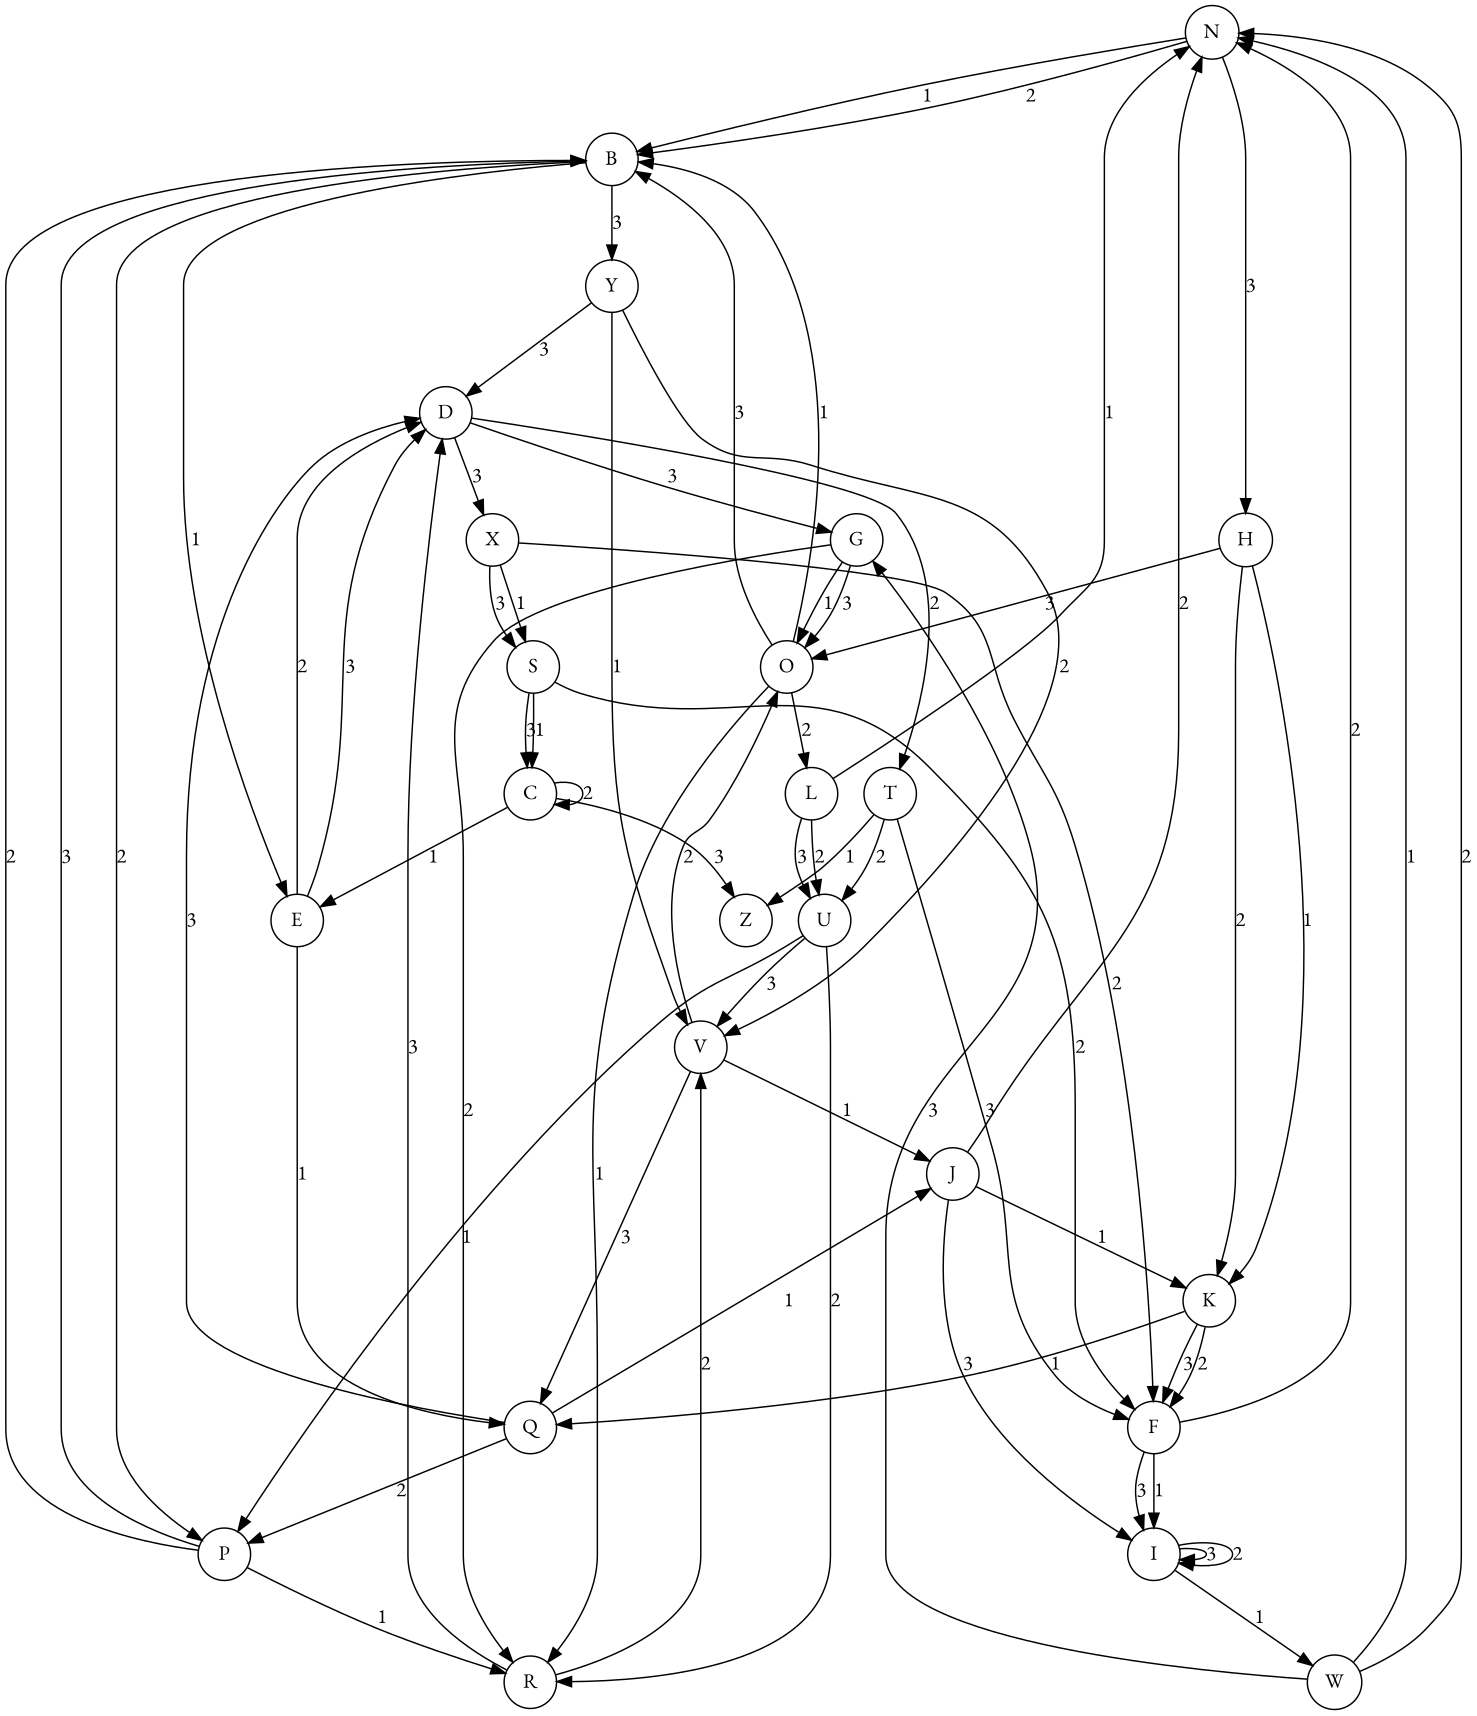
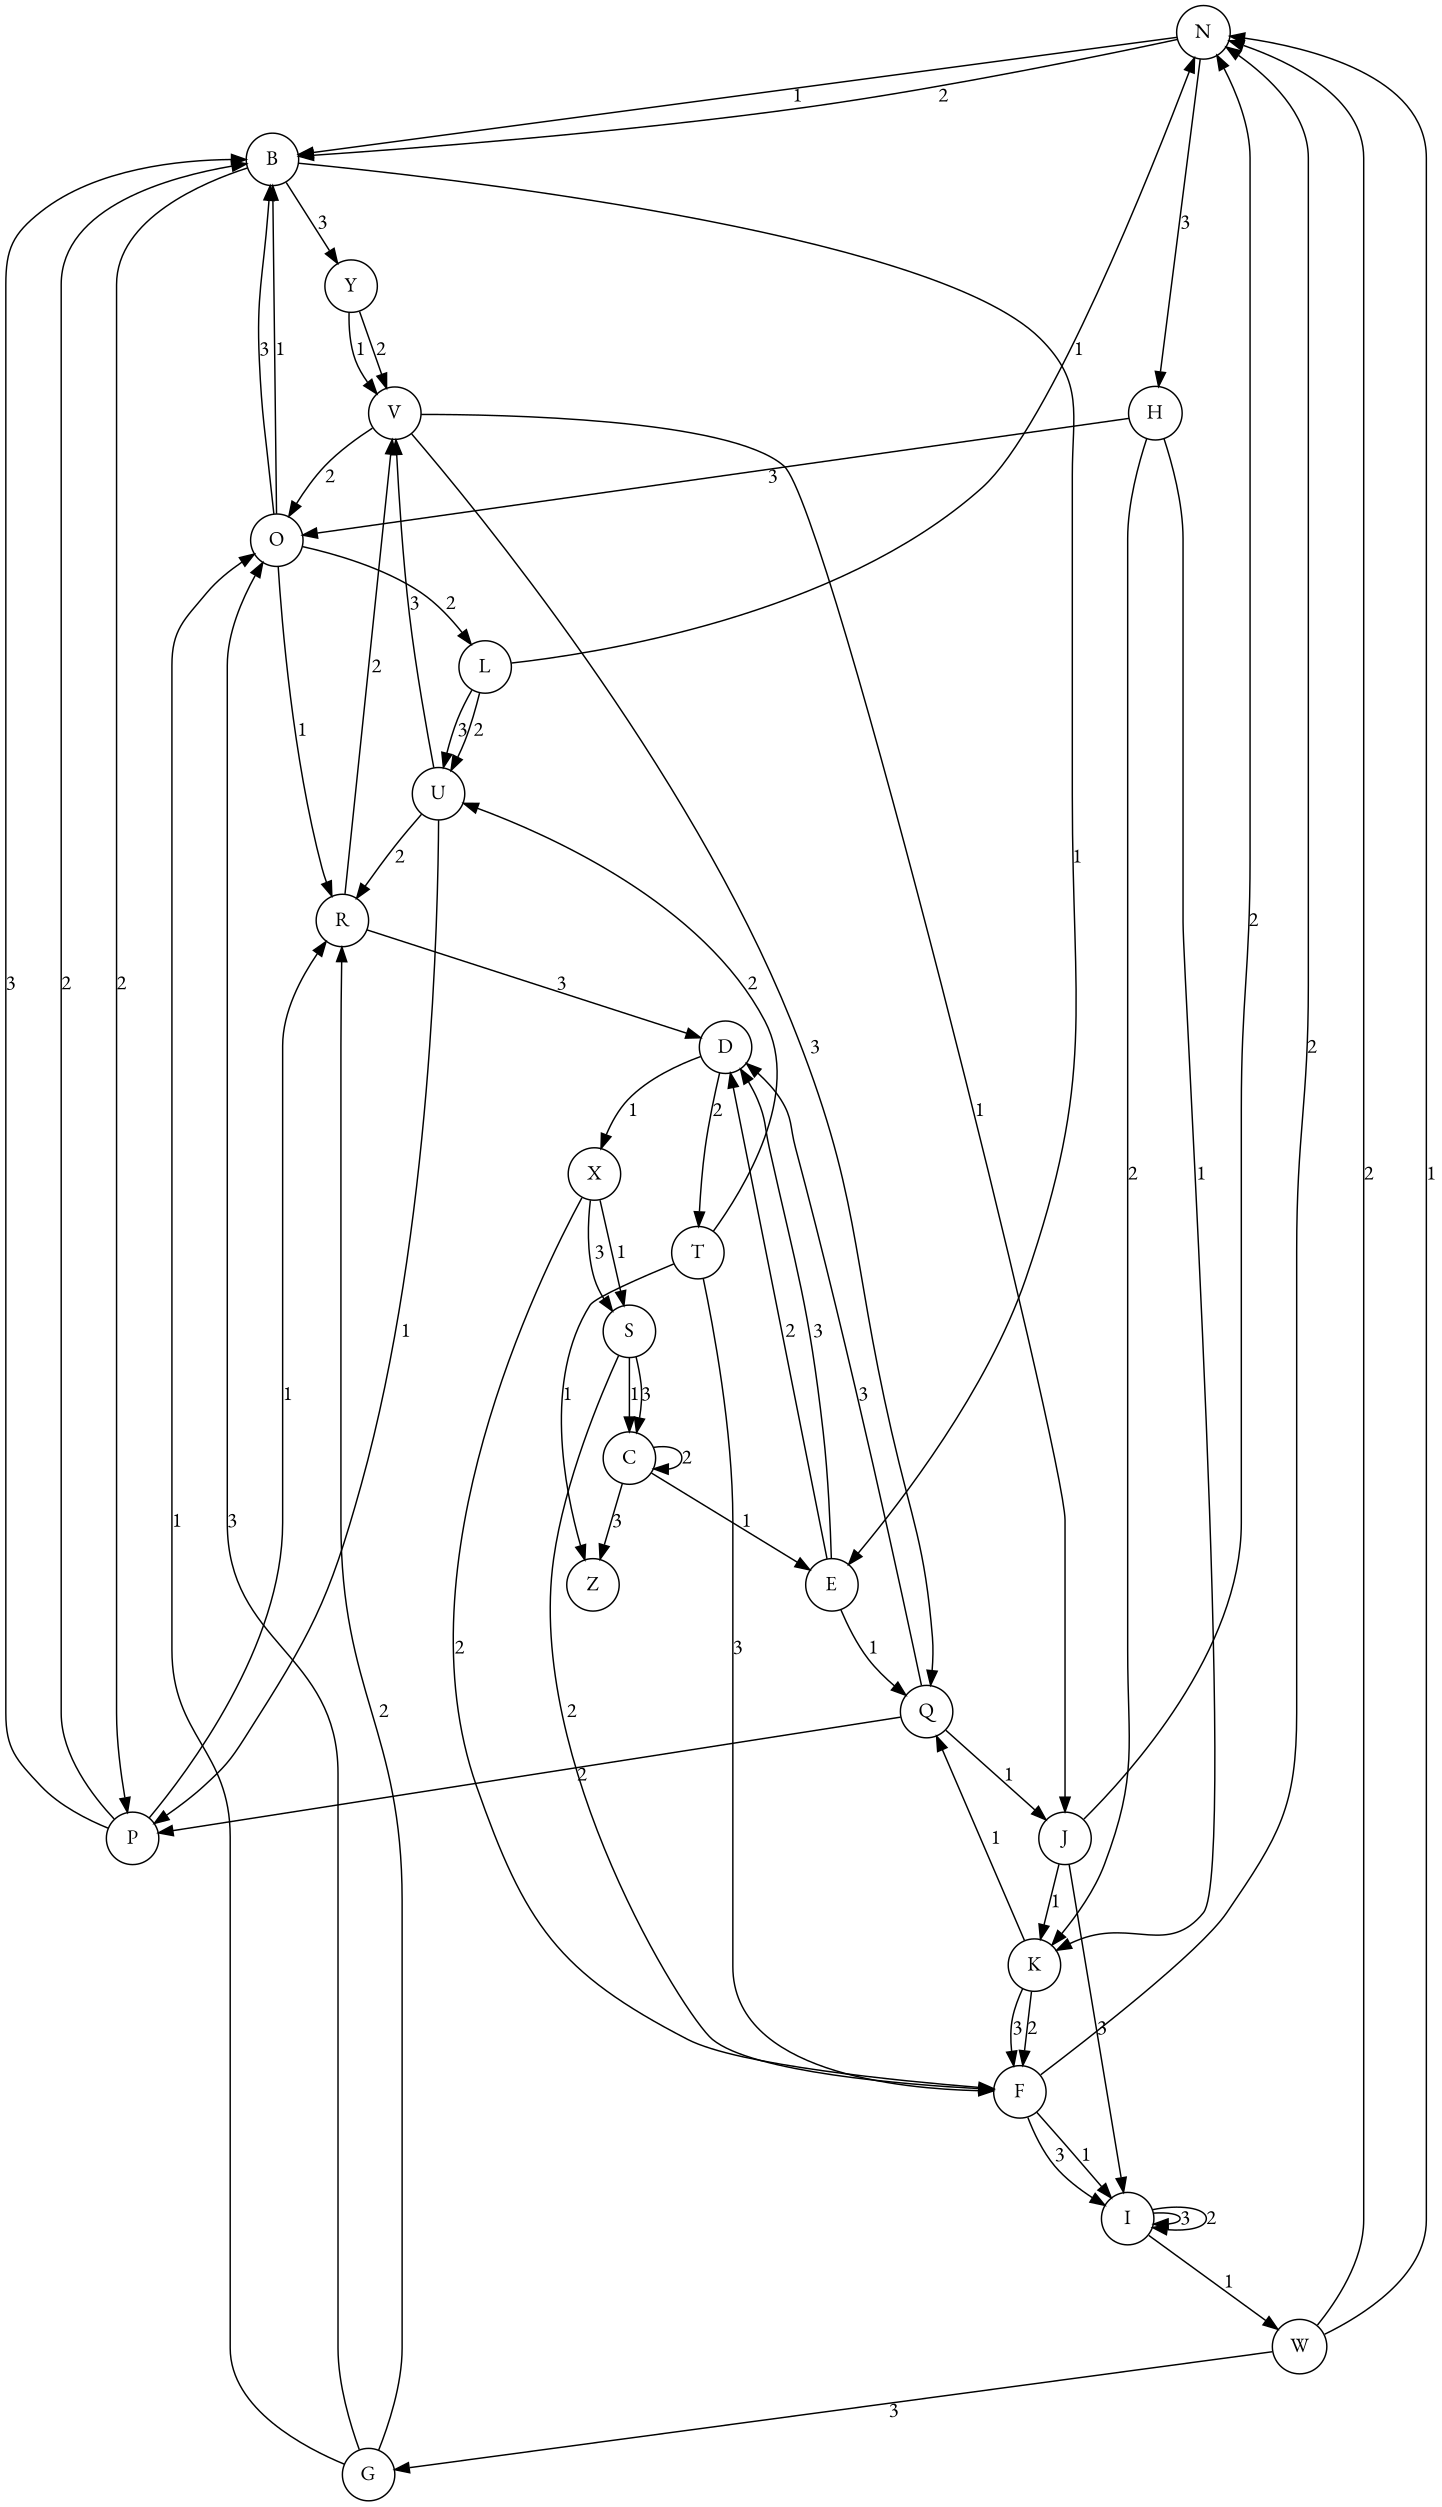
edge "Y" -> "D": removed, label "3"
edge "D" -> "X": label "3" -> "1"
edge "D" -> "G": removed, label "3"
